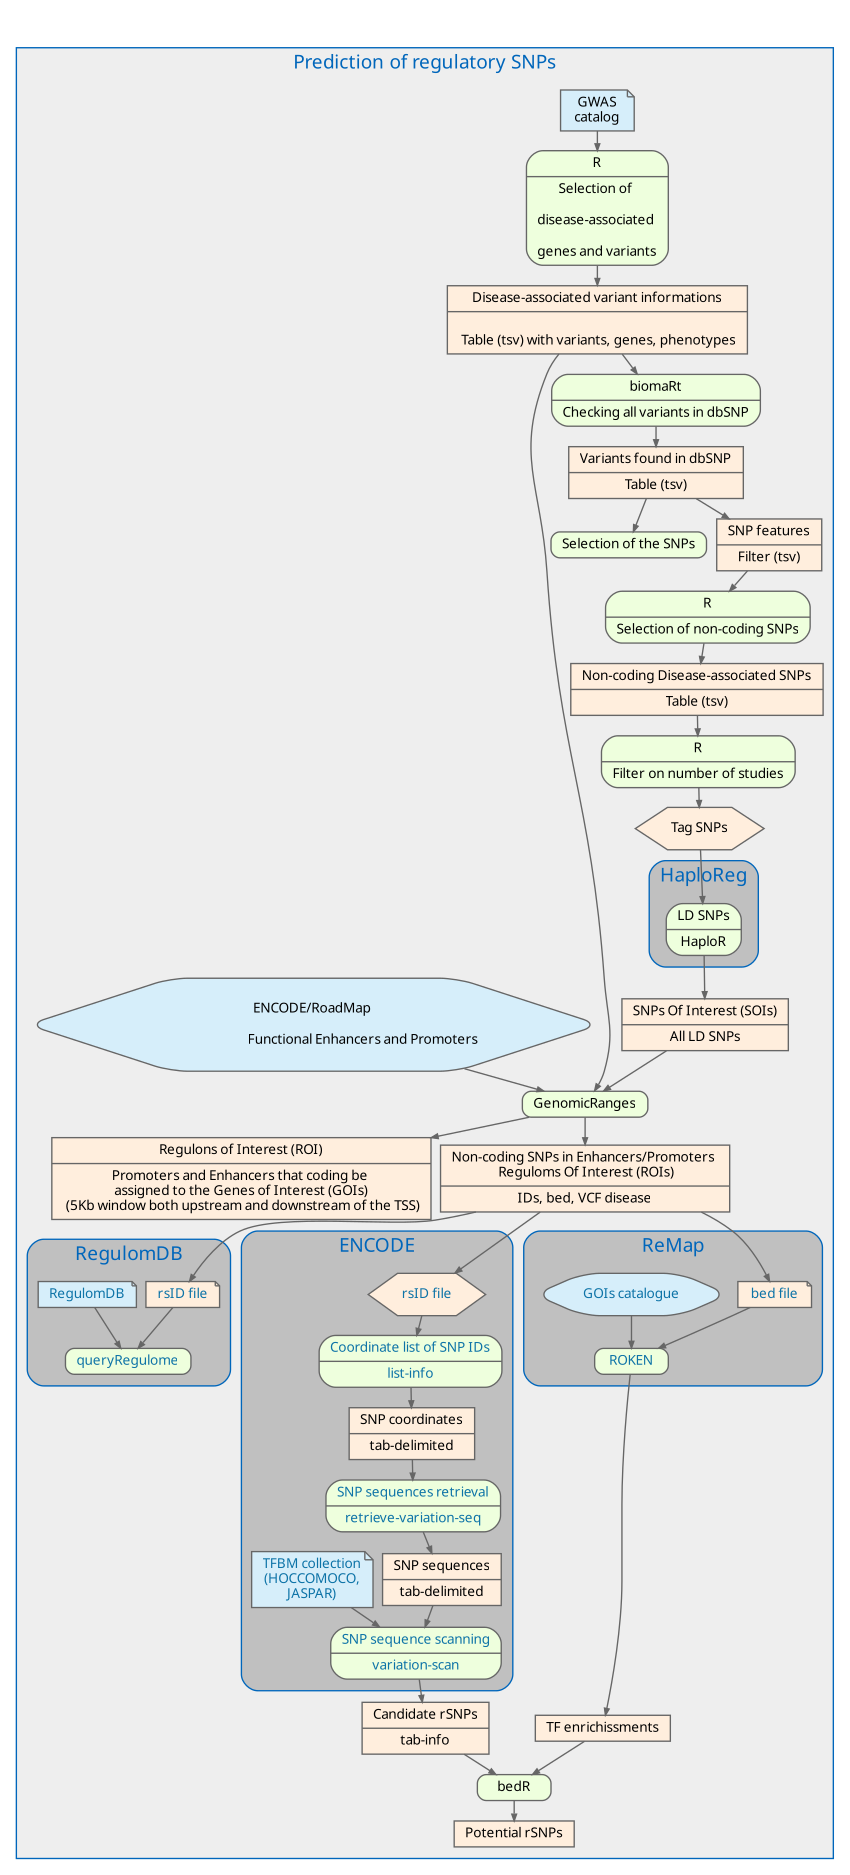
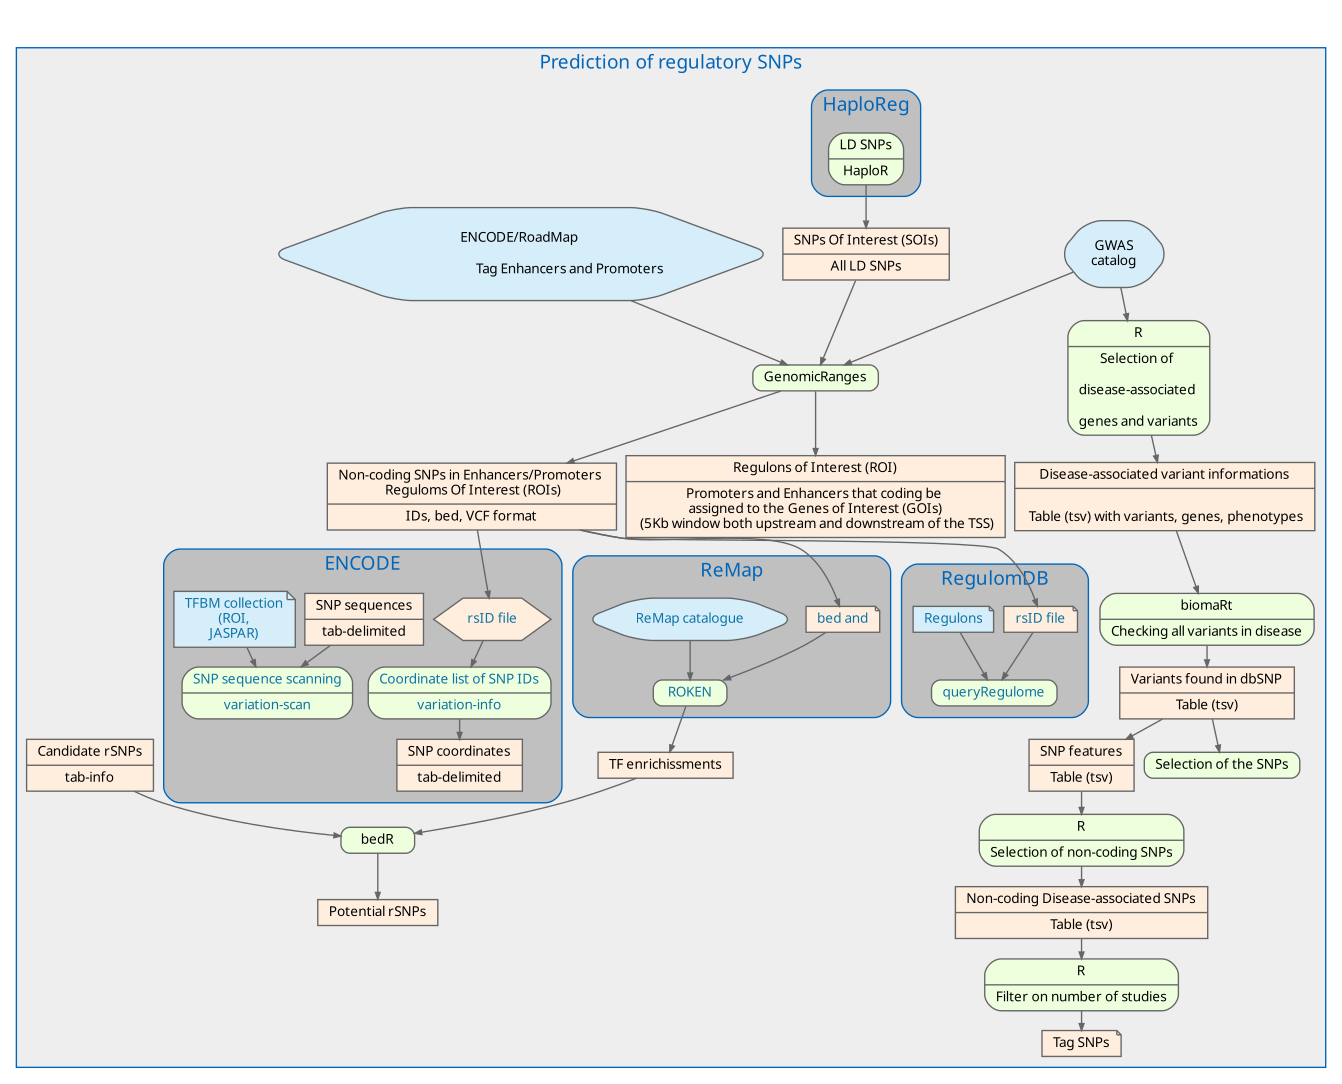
node "GWAS catalog": shape note -> hexagon
node "biomaRt": text "Checking all variants in dbSNP" -> "Checking all variants in disease"
node "SNP features": text "Filter (tsv)" -> "Table (tsv)"
edge "Disease-associated variant informations" -> "GenomicRanges": now "GWAS catalog" -> "GenomicRanges"
node "Tag SNPs": shape hexagon -> note
edge "Tag SNPs" -> "LD SNPs": removed
node "ENCODE/RoadMap Functional Enhancers and Promoters": label "ENCODE/RoadMap Functional Enhancers and Promoters" -> "ENCODE/RoadMap Tag Enhancers and Promoters"
node "Non-coding SNPs in Enhancers/Promoters": text "IDs, bed, VCF disease" -> "IDs, bed, VCF format"
node "RegulomDB": label "RegulomDB" -> "Regulons"
node "GOIs catalogue": label "GOIs catalogue" -> "ReMap catalogue"
node "bed file": label "bed file" -> "bed and"
node "Coordinate list of SNP IDs": text "list-info" -> "variation-info"
node "SNP sequences retrieval": removed
node "TFBM collection (HOCCOMOCO, JASPAR)": label "TFBM collection (HOCCOMOCO, JASPAR)" -> "TFBM collection (ROI, JASPAR)"
edge "SNP sequence scanning" -> "Candidate rSNPs": removed
